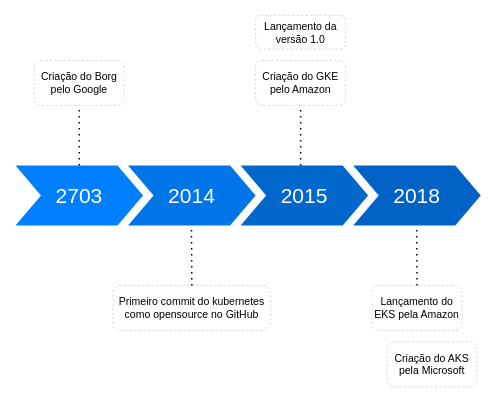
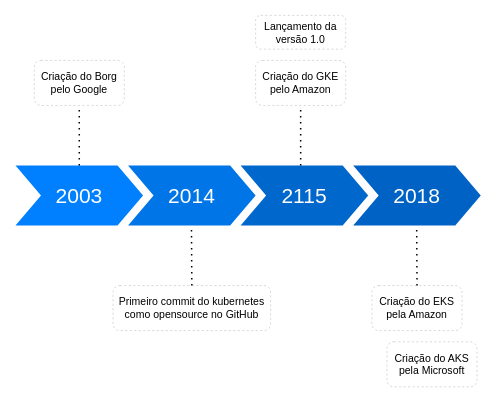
node "2703": label "2703" -> "2003"
node "2015": label "2015" -> "2115"
node "Lançamento do EKS pela Amazon": label "Lançamento do EKS pela Amazon" -> "Criação do EKS pela Amazon"
